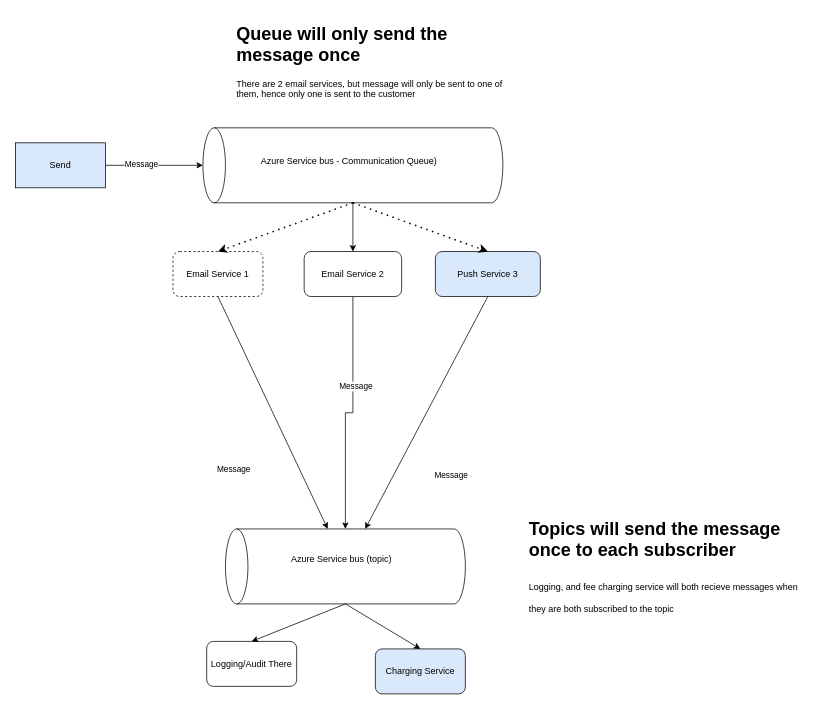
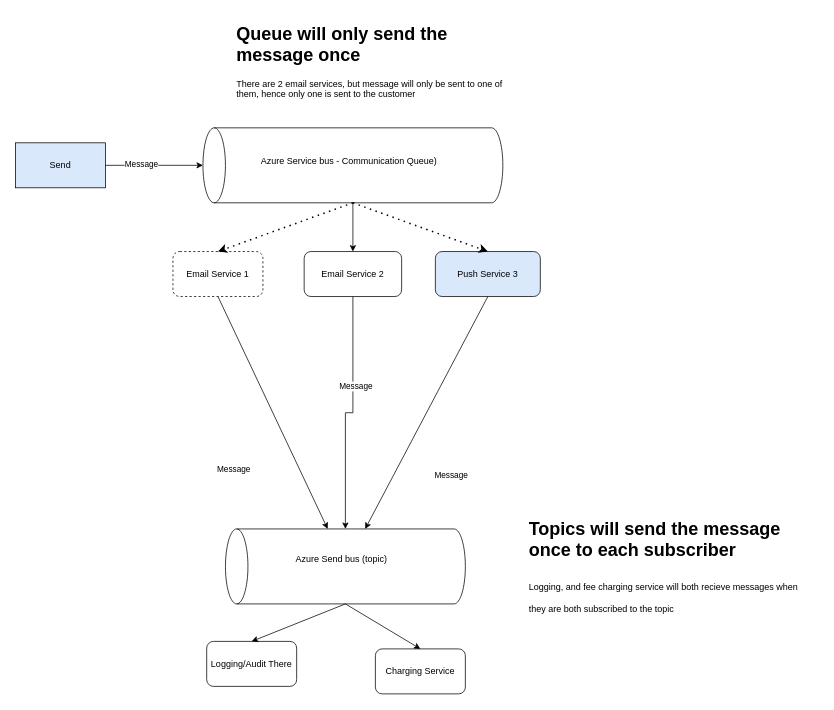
node "Azure Service bus (topic)": label "Azure Service bus (topic)" -> "Azure Send bus (topic)"
node "Charging Service": fillcolor #dae8fc -> #ffffff
